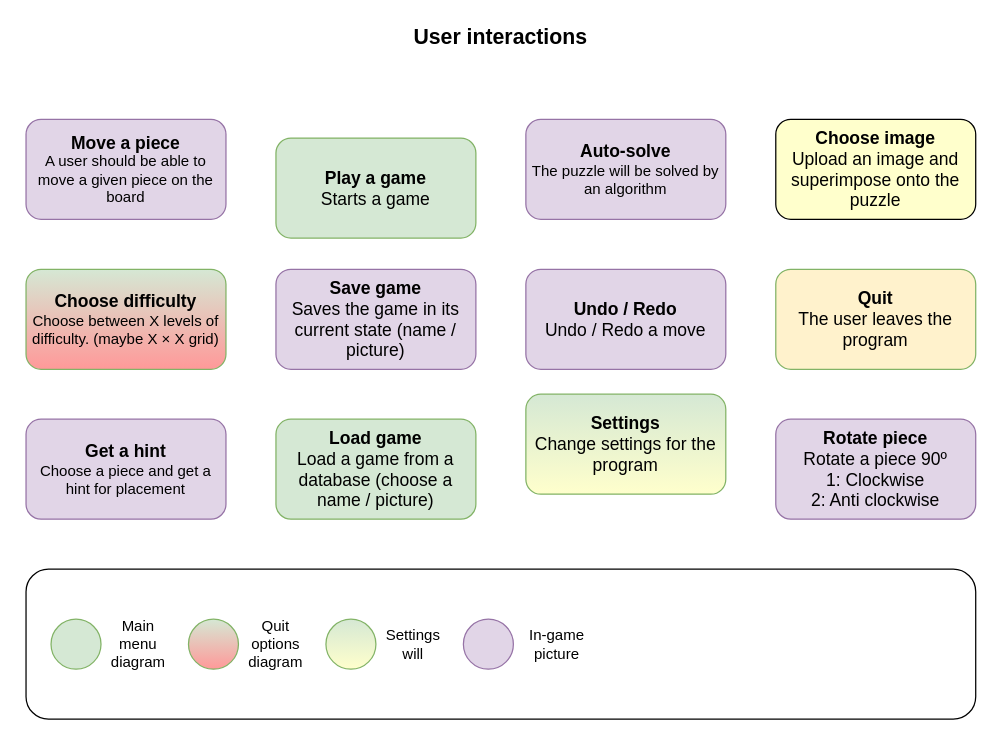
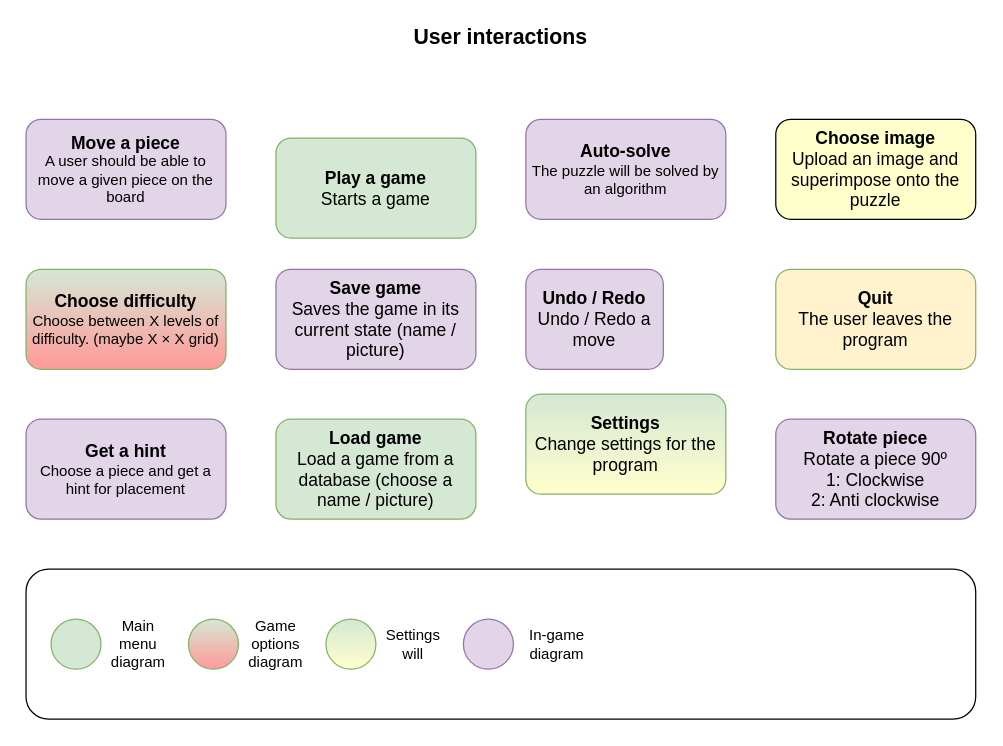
node "Undo / Redo Undo / Redo a move": size 200x100 -> 138x100
node "Quit options diagram": label "Quit options diagram" -> "Game options diagram"
node "In-game picture": label "In-game picture" -> "In-game diagram"
